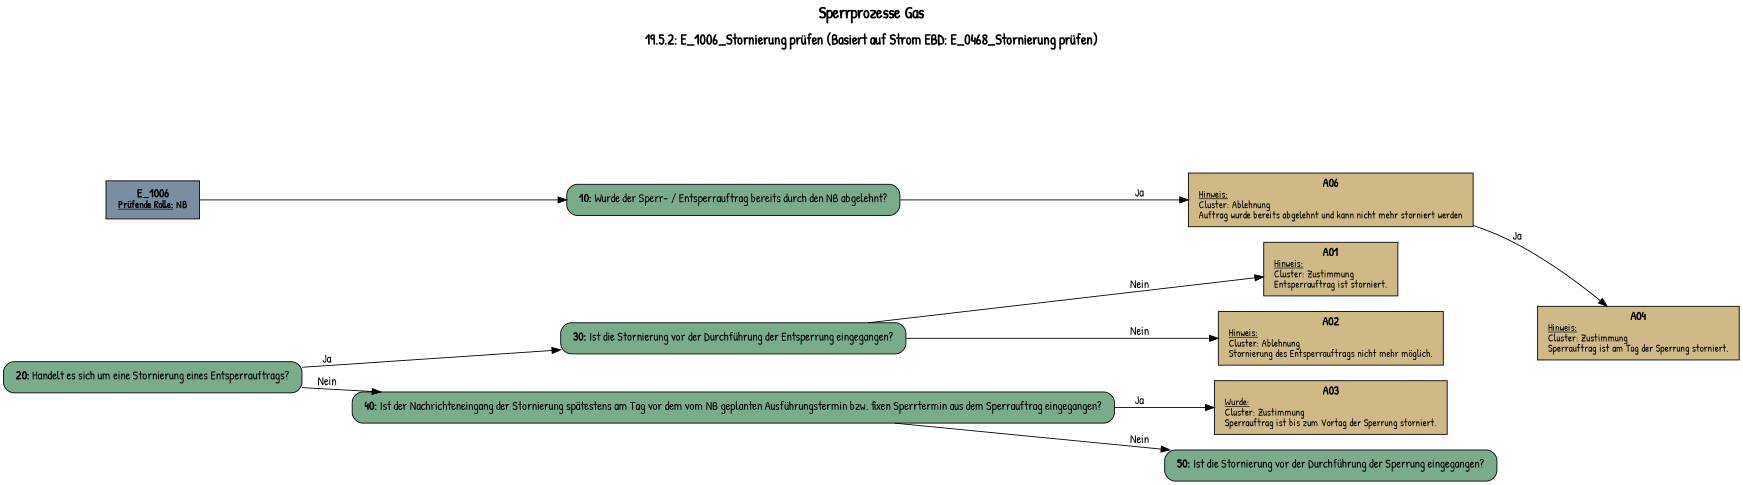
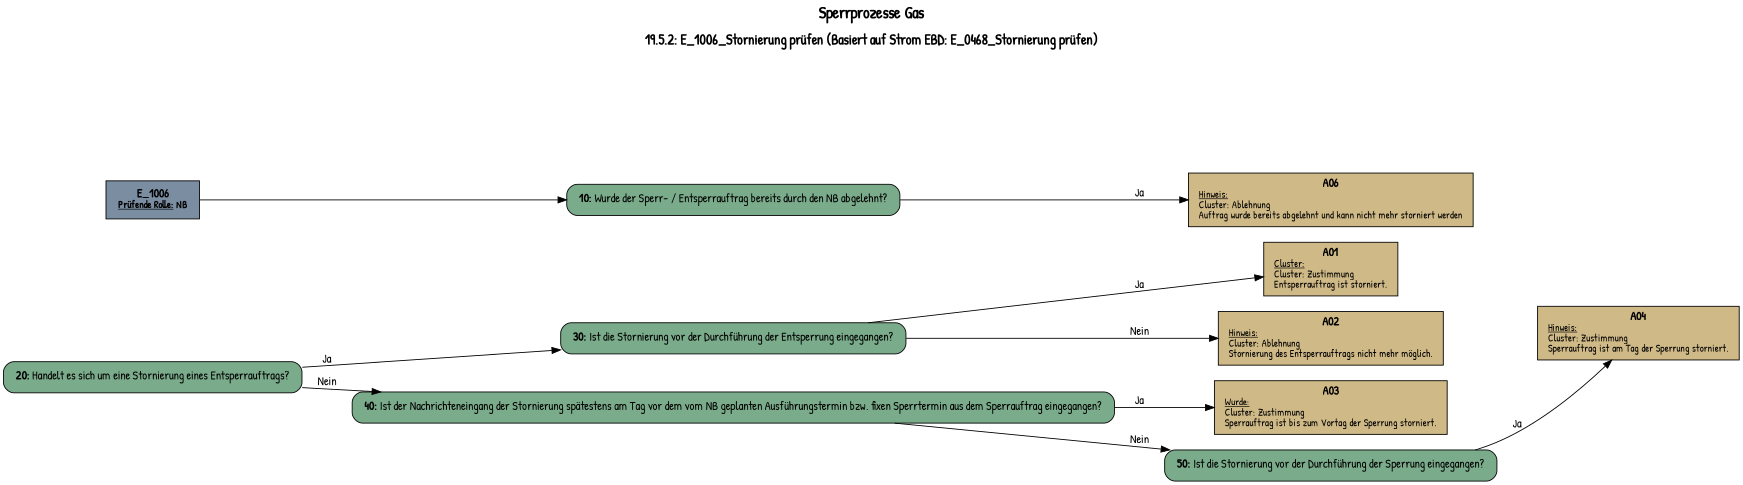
edge "A06" -> "A04": now "50:" -> "A04"
node "A01": text "Hinweis:" -> "Cluster:"
edge "30:" -> "A01": label "Nein" -> "Ja"
